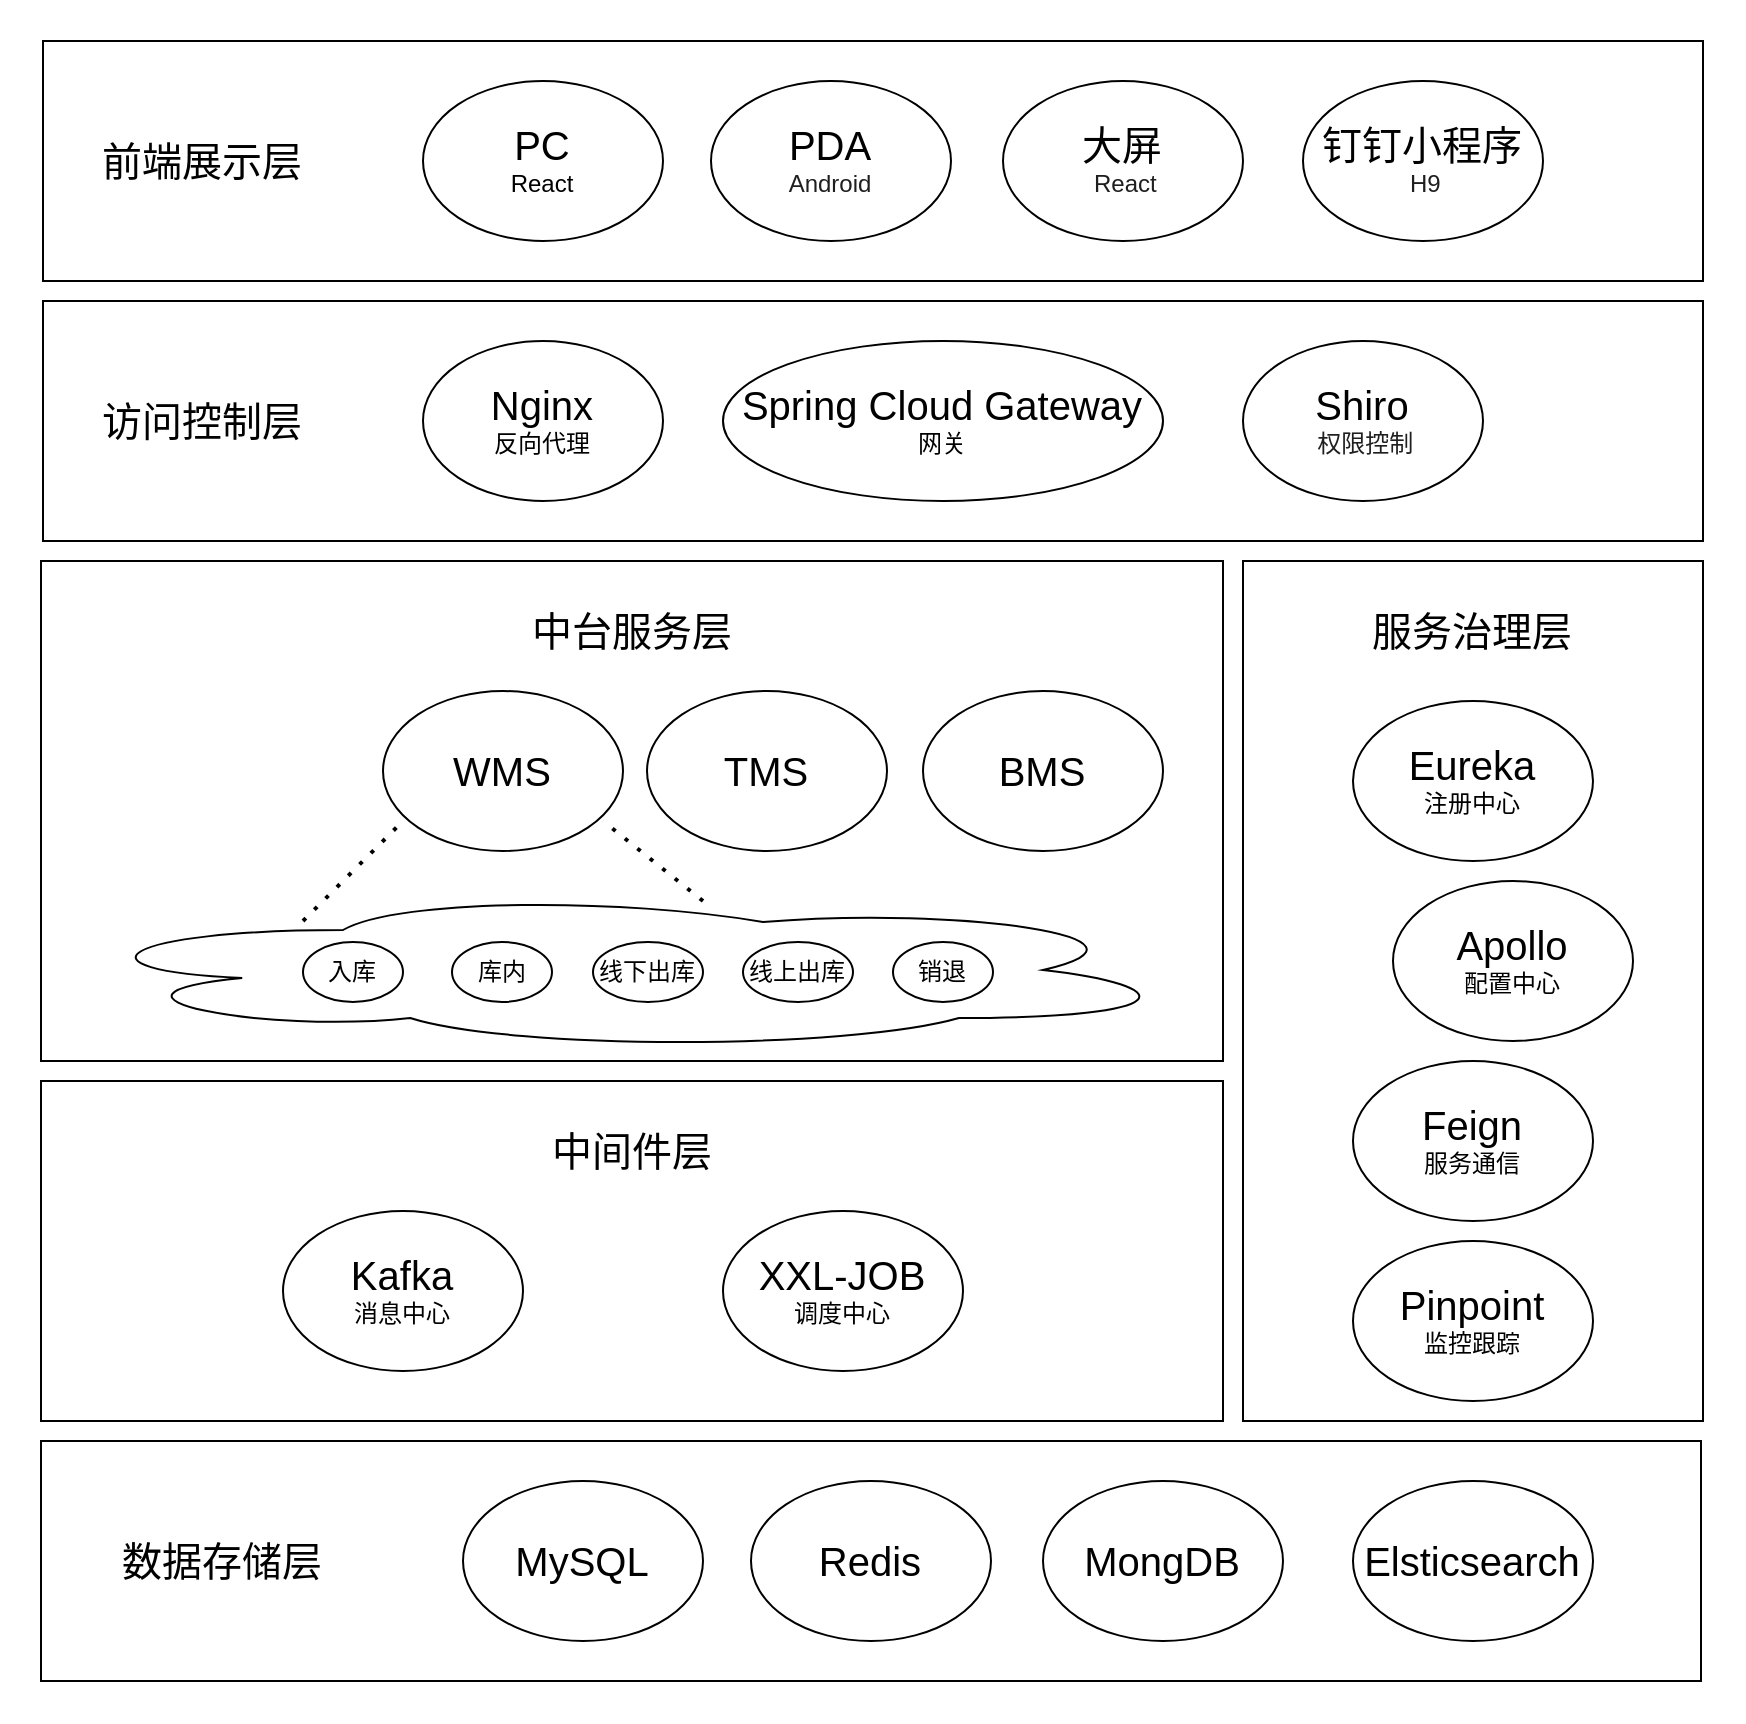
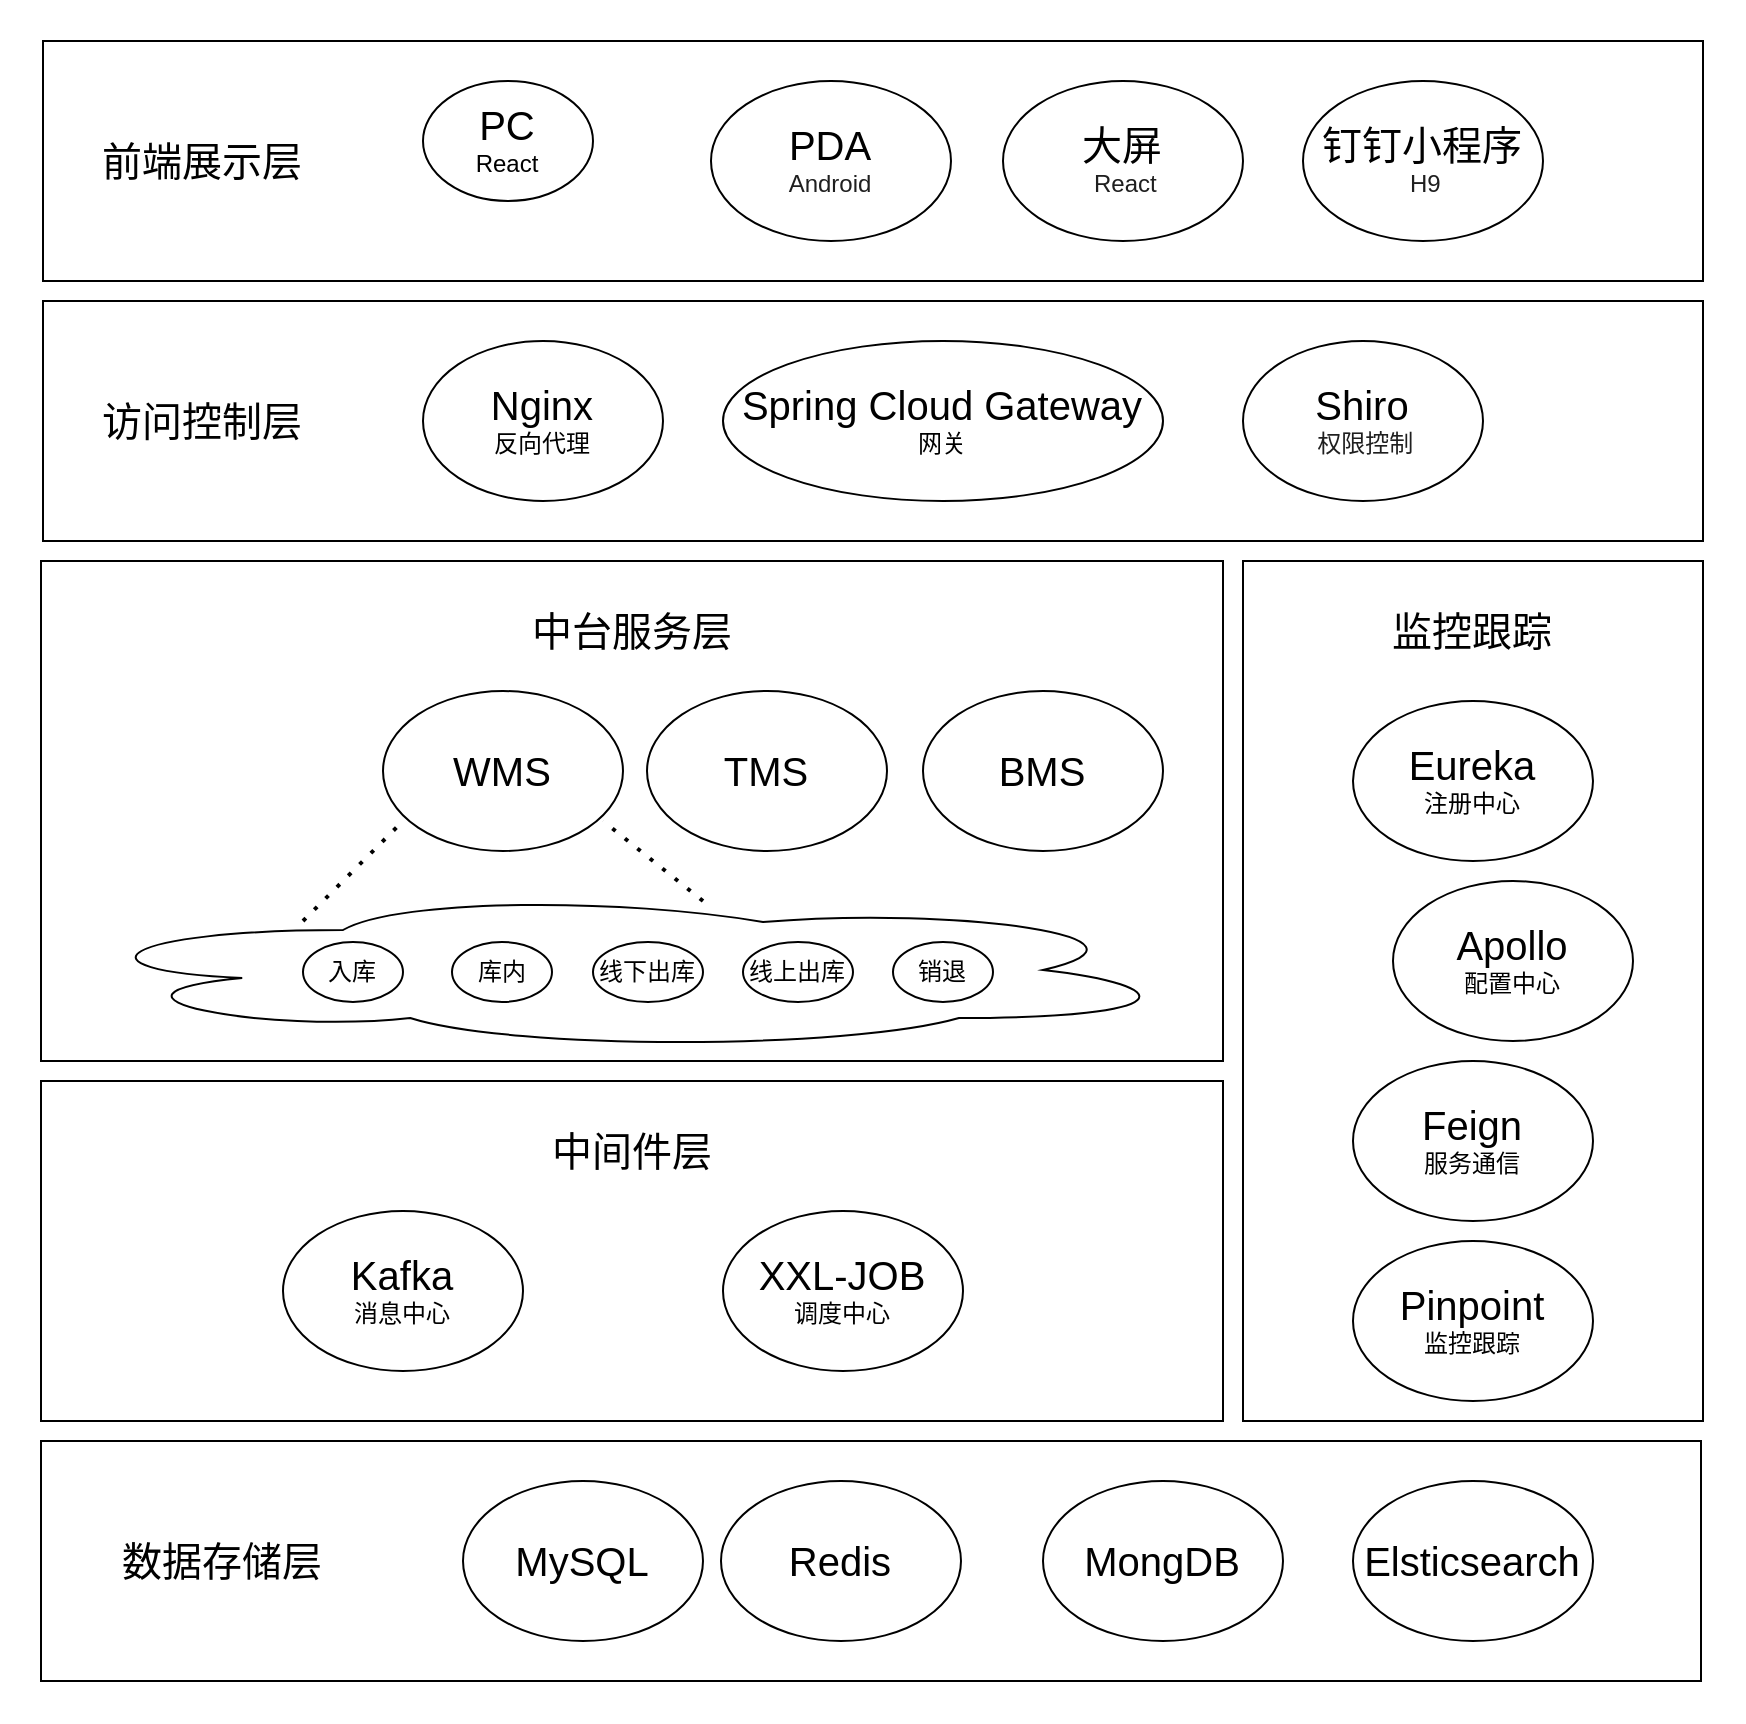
node "PC React": size 240x160 -> 170x120
node "服务治理层": label "服务治理层" -> "监控跟踪"
node "Redis": moved (871, 1561) -> (841, 1561)
